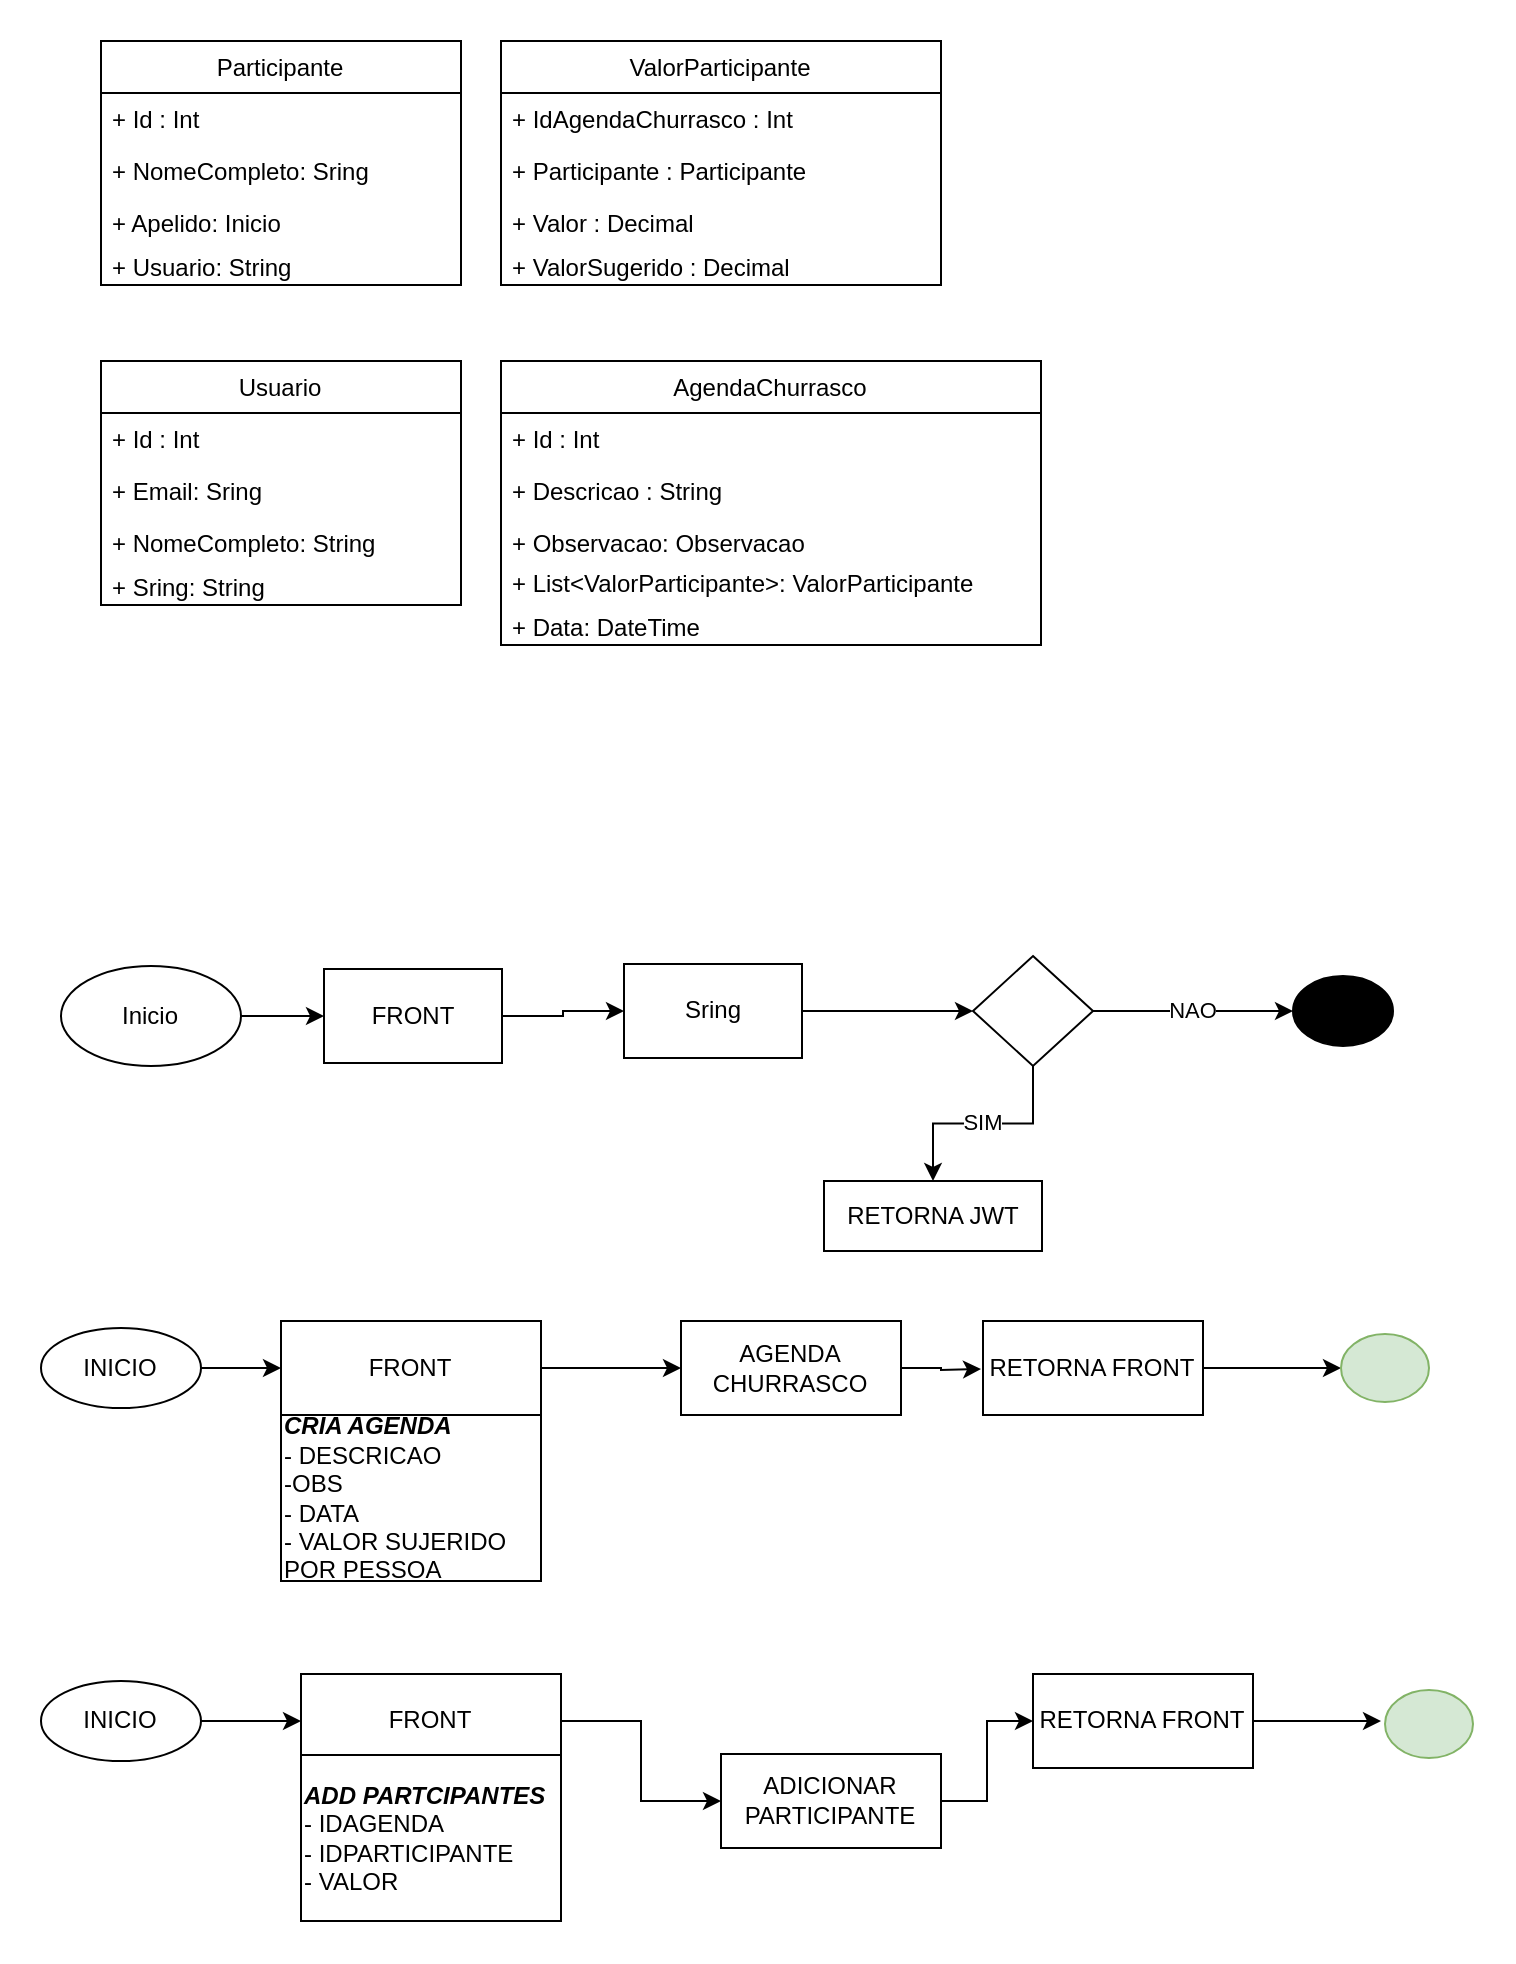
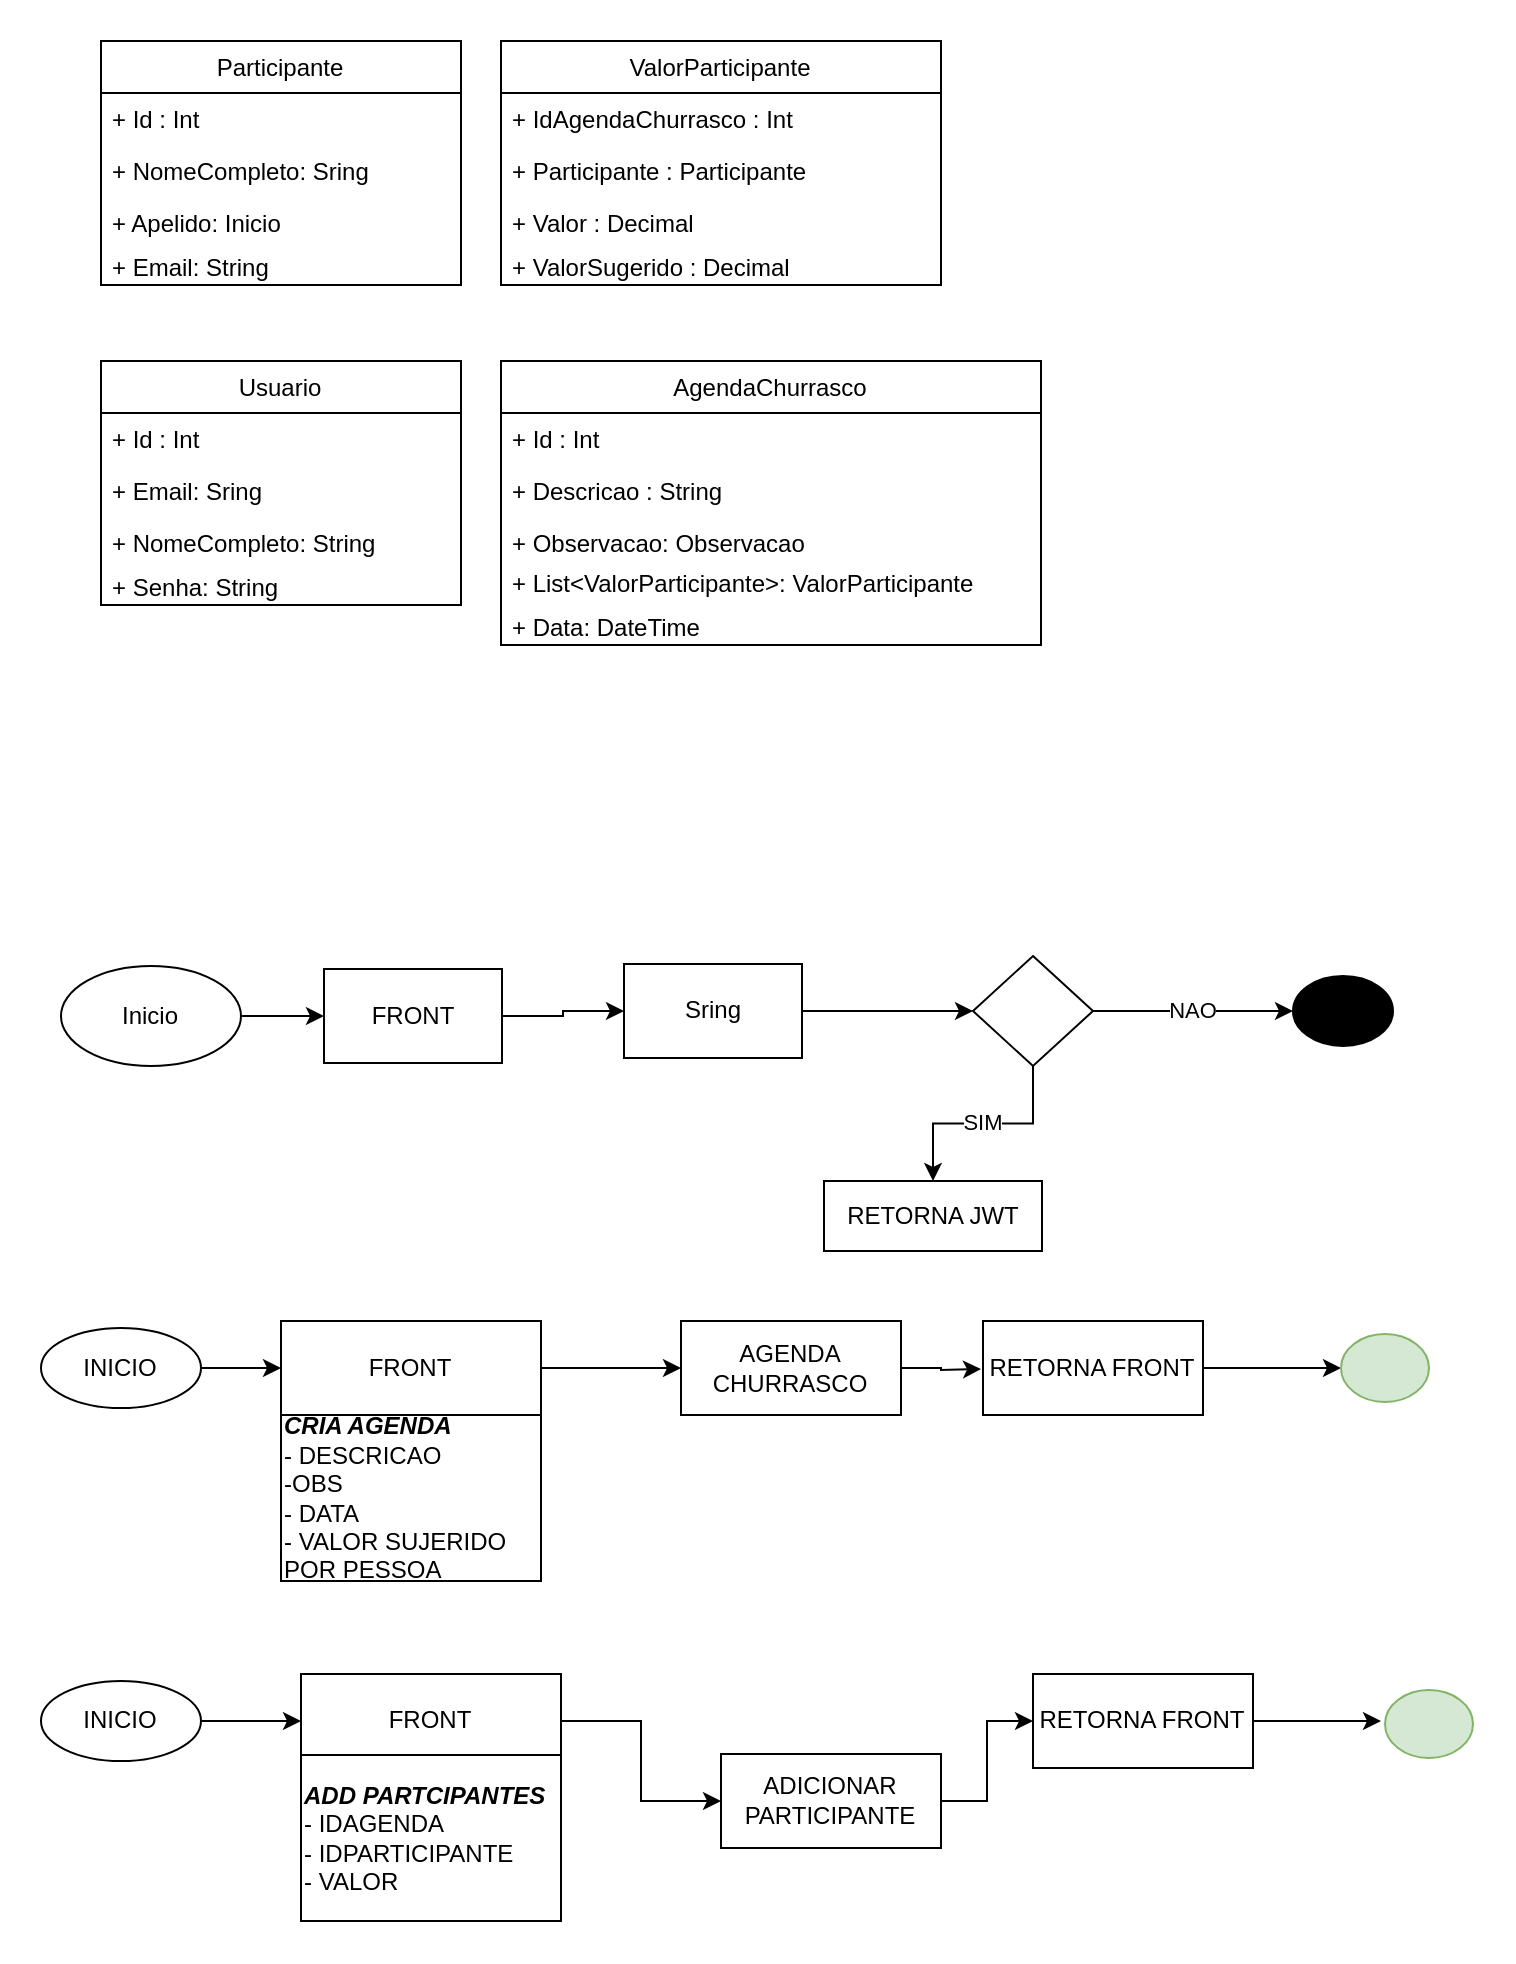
node "+ Usuario: String": label "+ Usuario: String" -> "+ Email: String"
node "+ Sring: String": label "+ Sring: String" -> "+ Senha: String"
